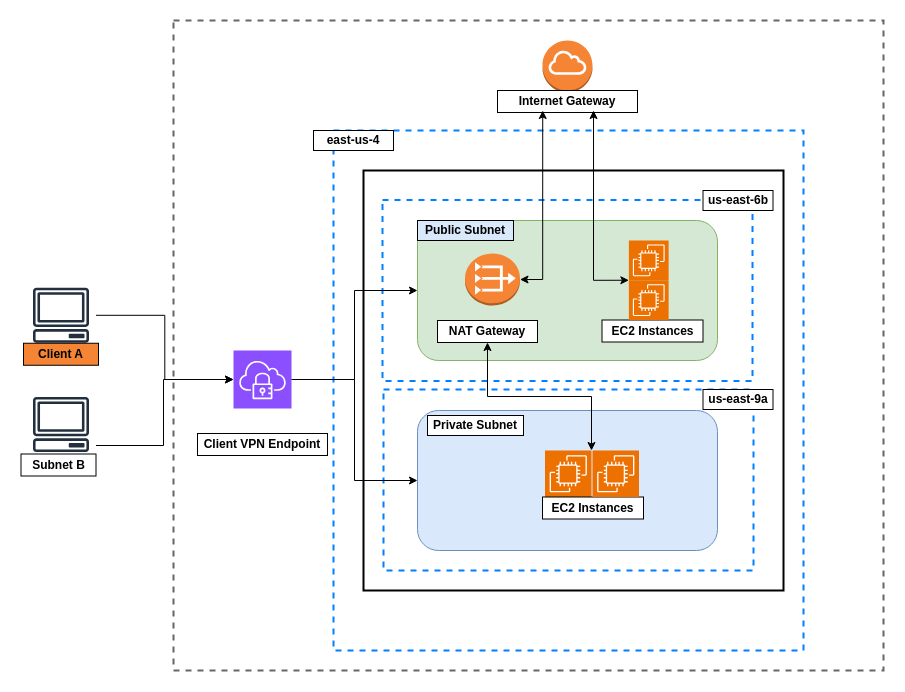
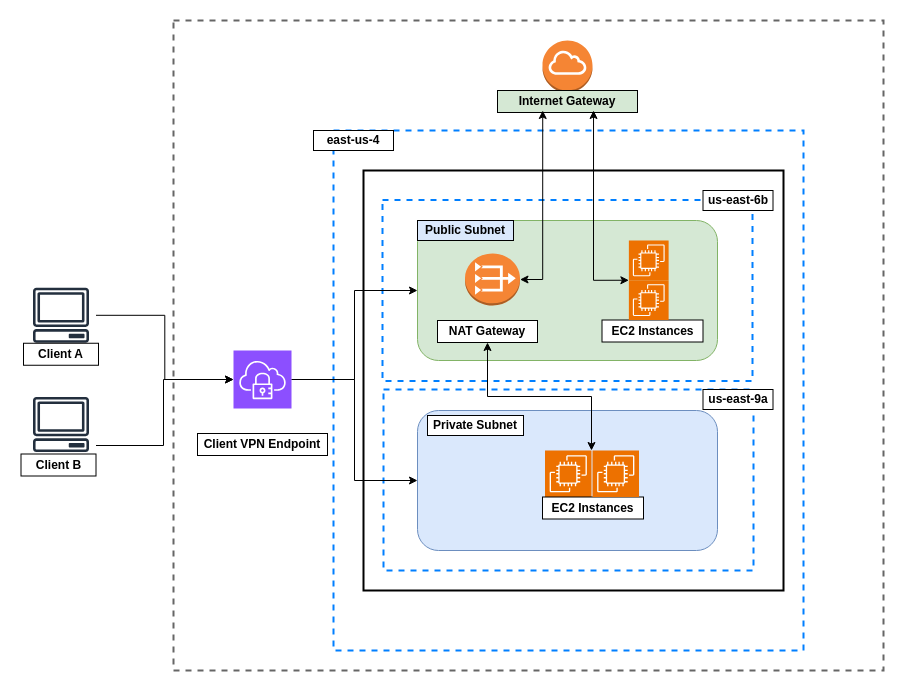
node "Internet Gateway": fillcolor #ffffff -> #d5e8d4
node "Client A": fillcolor #f58534 -> #ffffff
node "Subnet B": label "Subnet B" -> "Client B"
